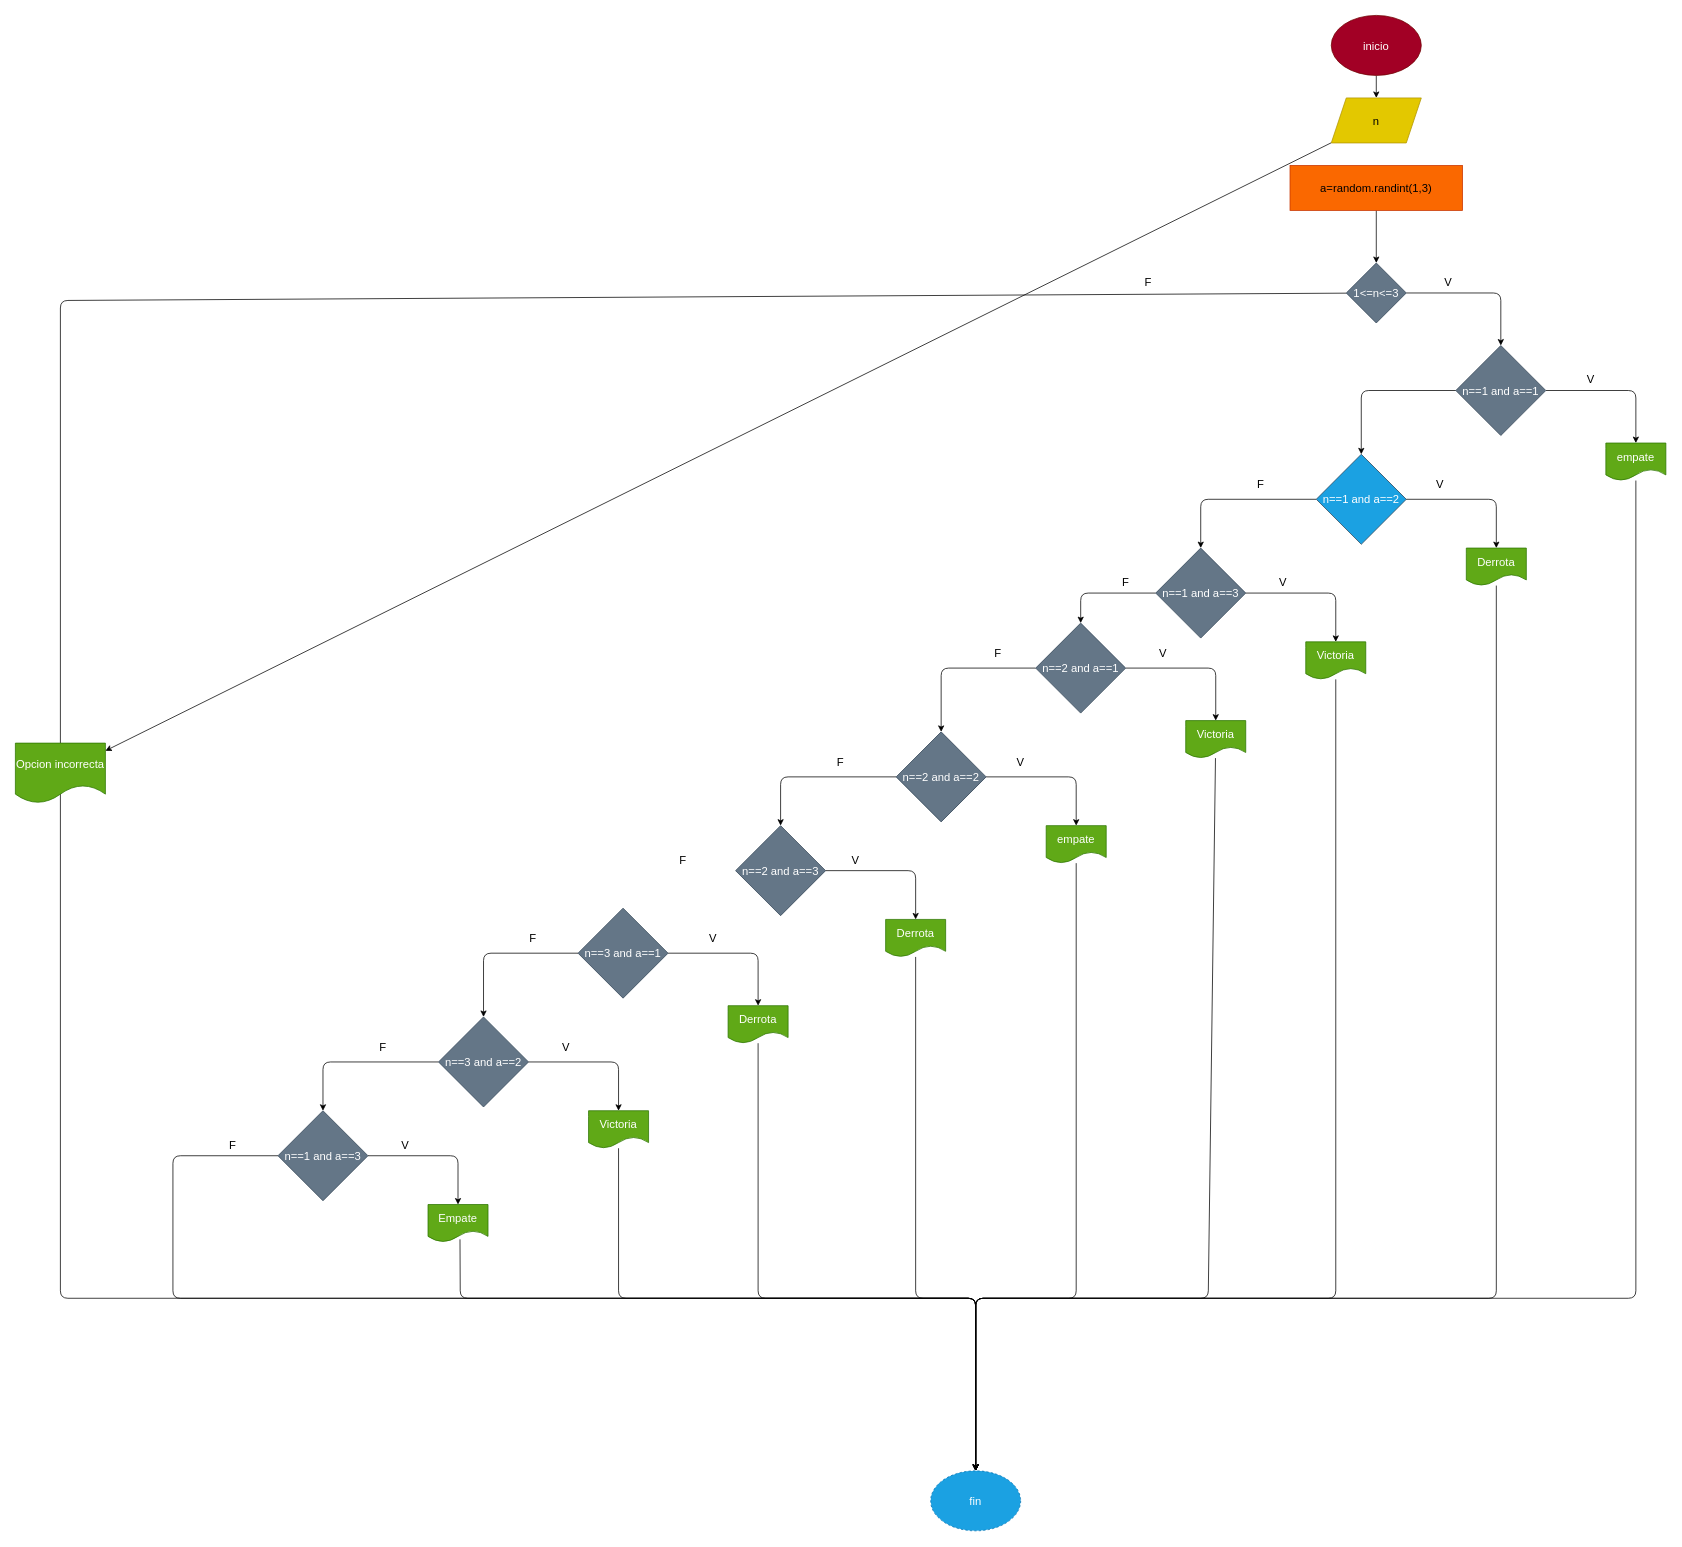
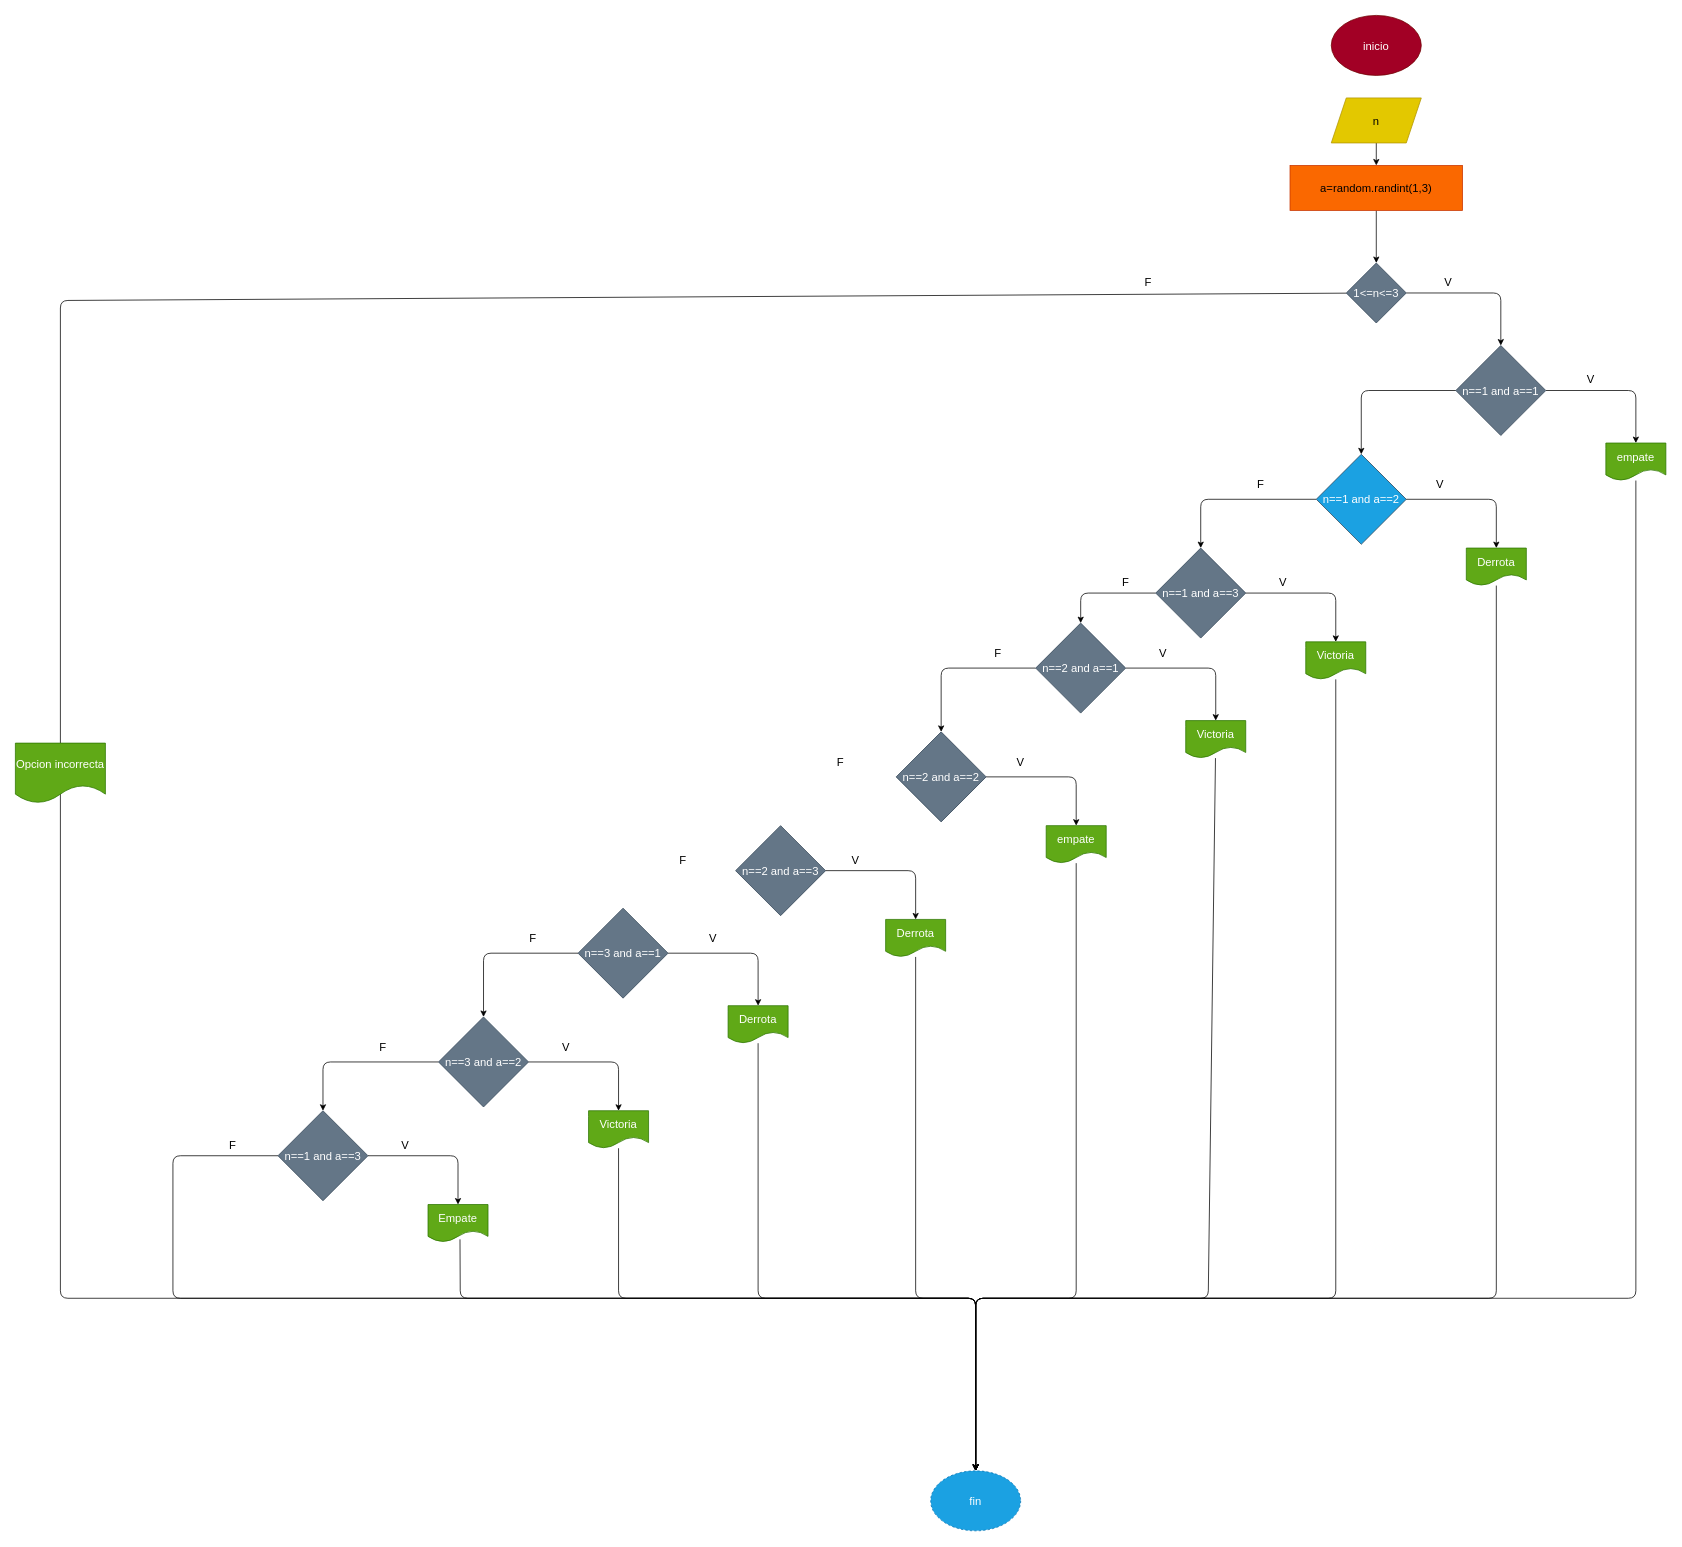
edge "inicio" -> "n": removed
edge "n" -> "Opcion incorrecta": now "n" -> "a=random.randint(1,3)"
edge "n==2 and a==2" -> "n==2 and a==3": removed
